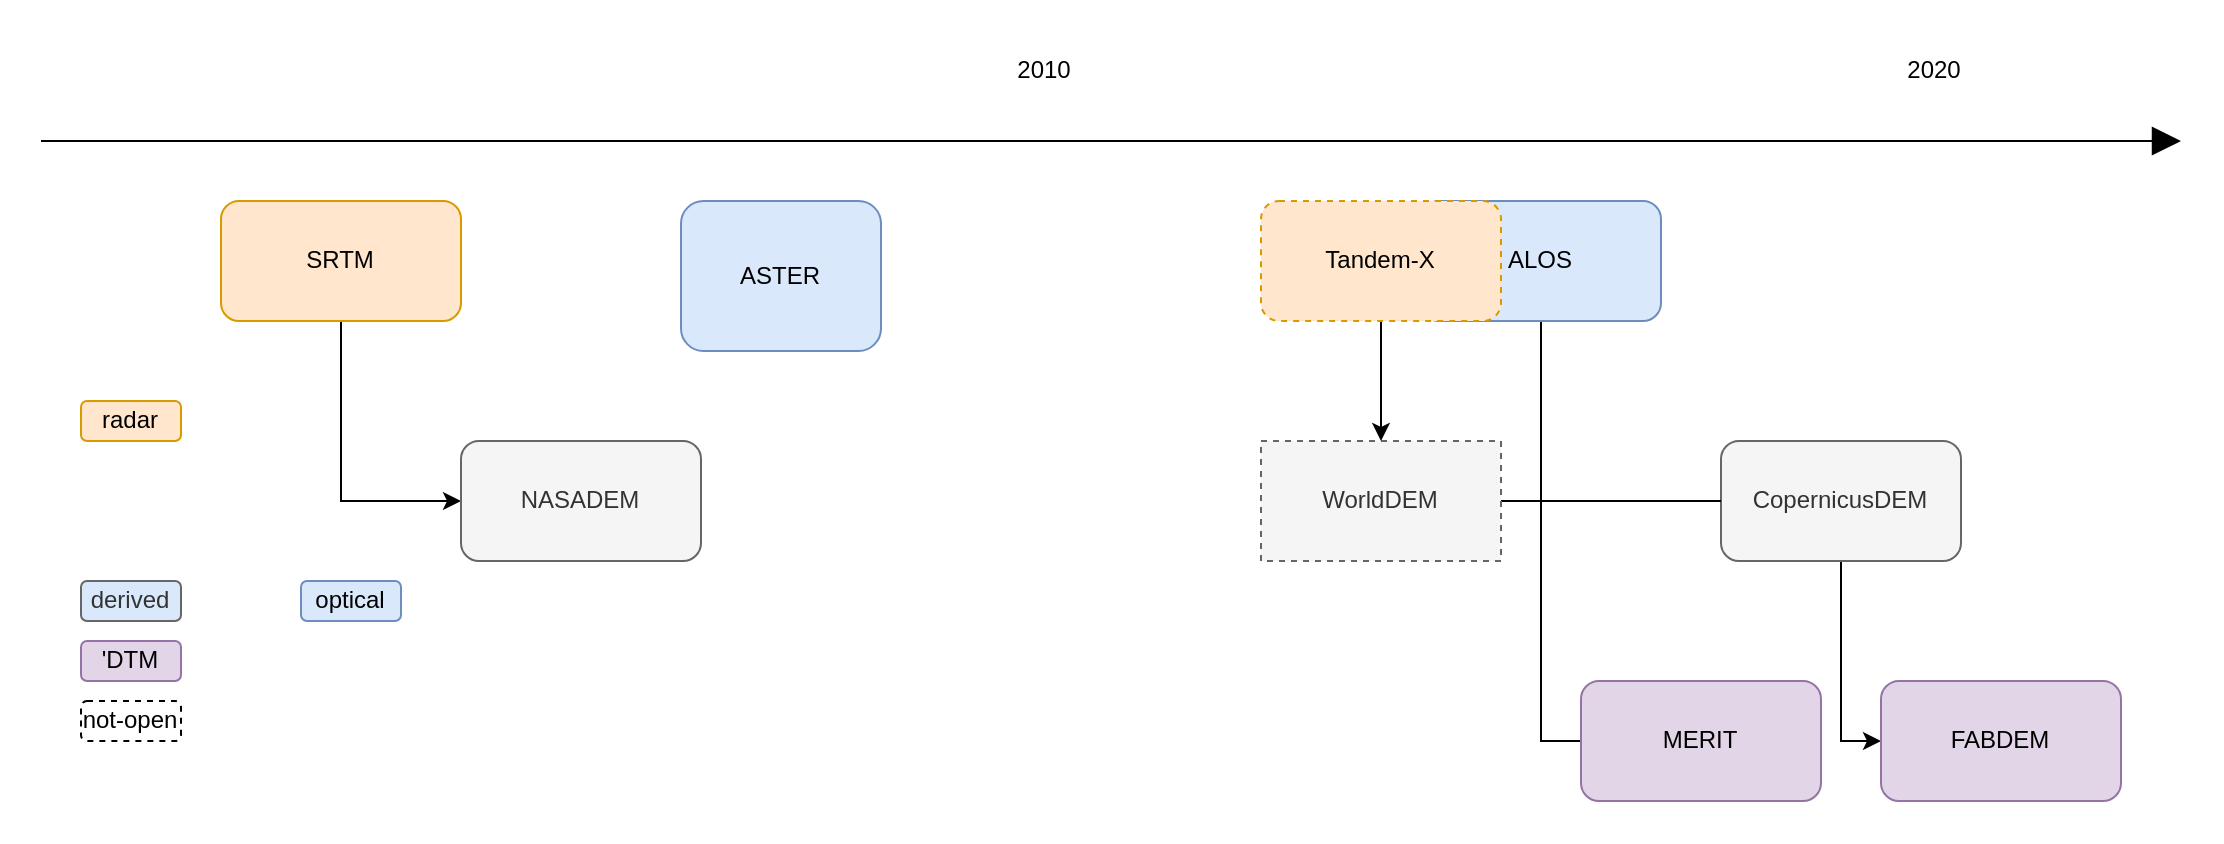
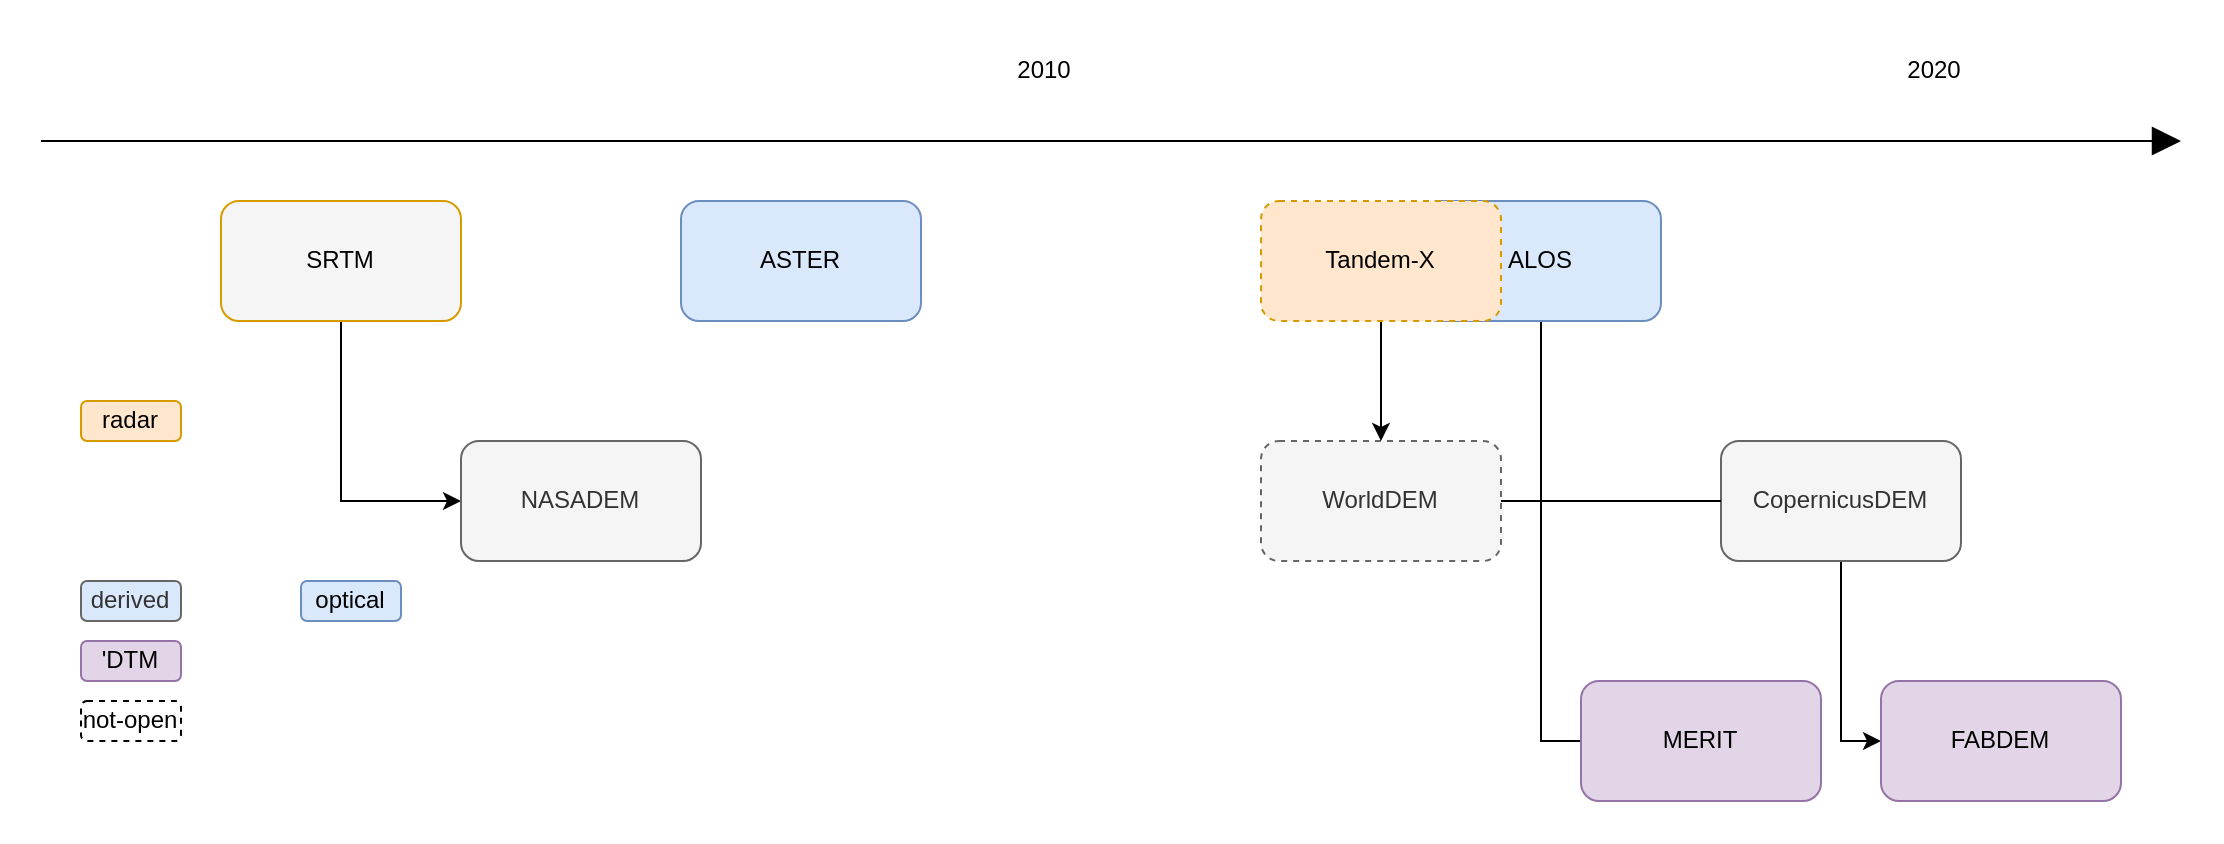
node "SRTM": fillcolor #ffe6cc -> #f5f5f5
node "ASTER": size 200x150 -> 240x120
node "WorldDEM": shape rectangle -> rounded rectangle
